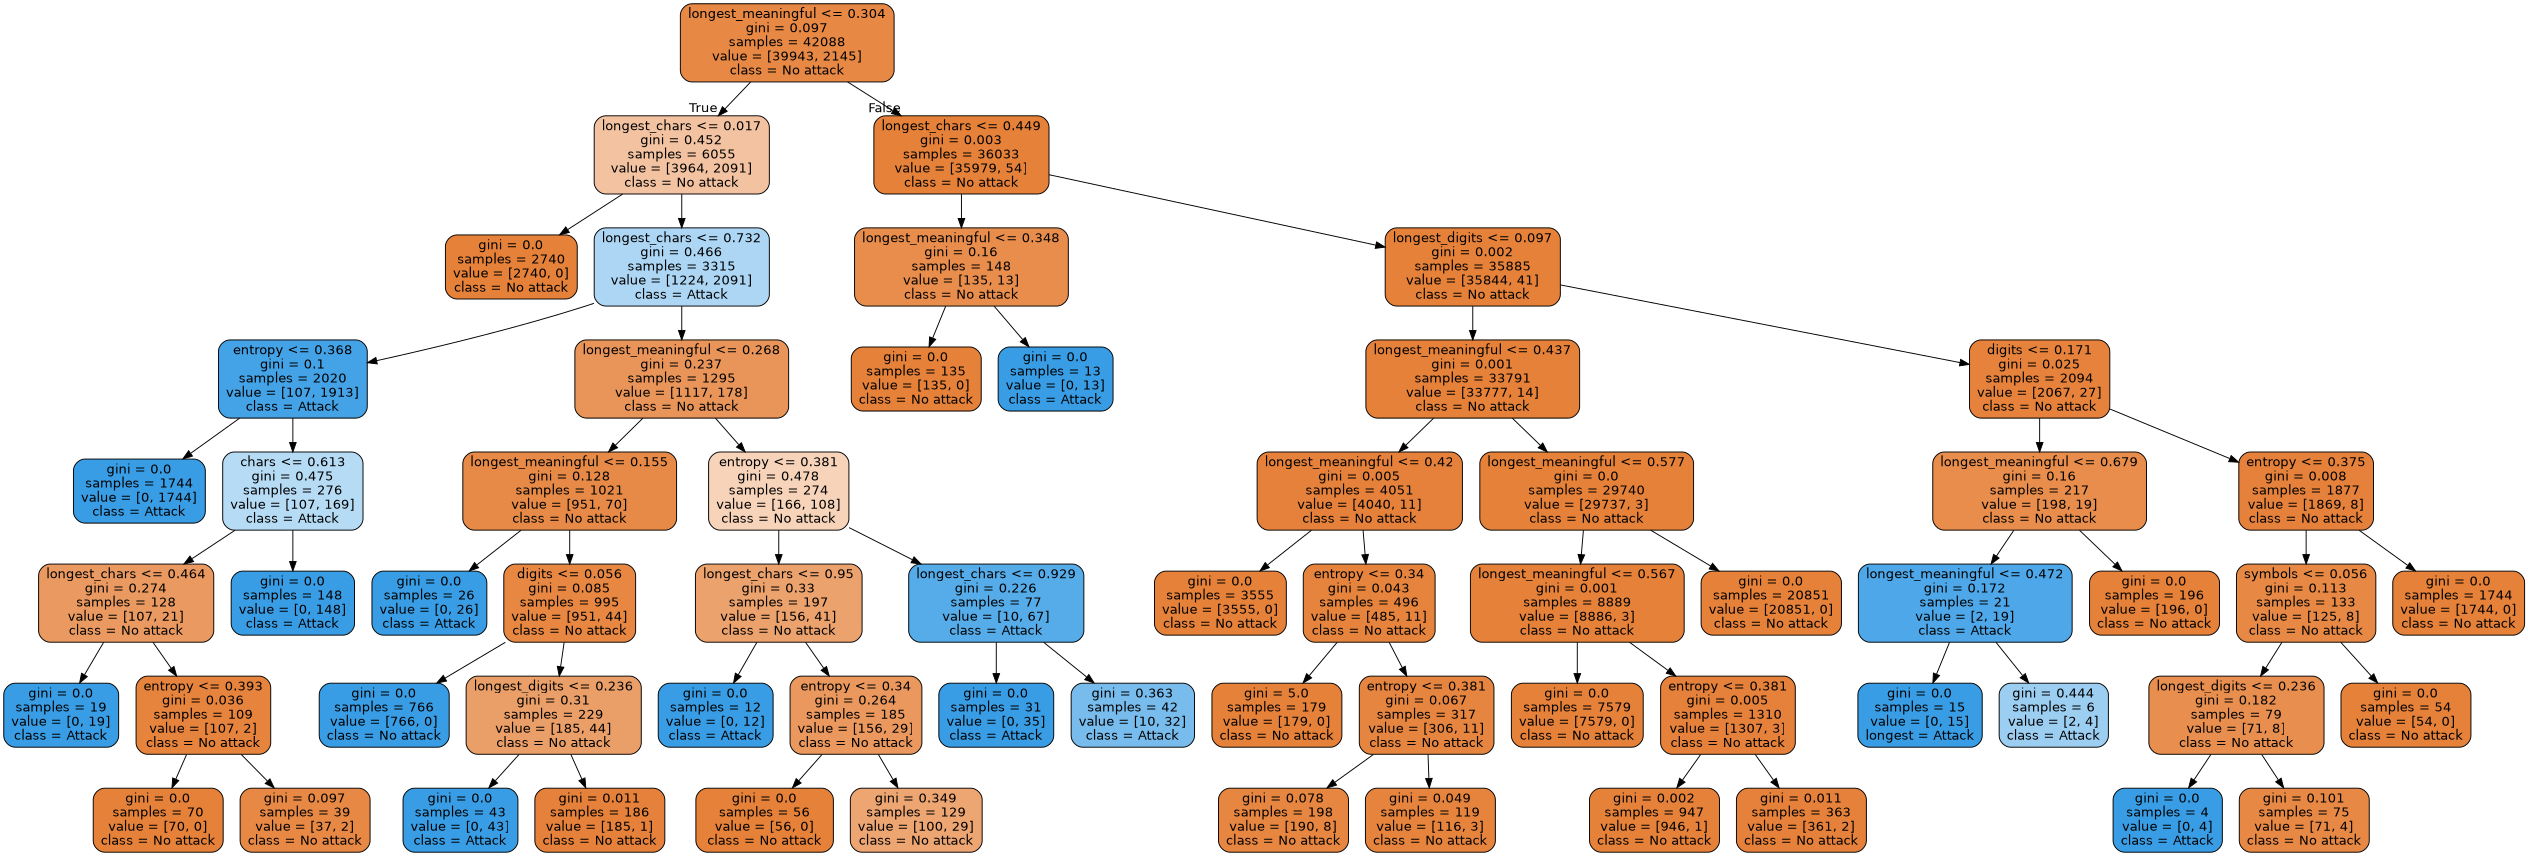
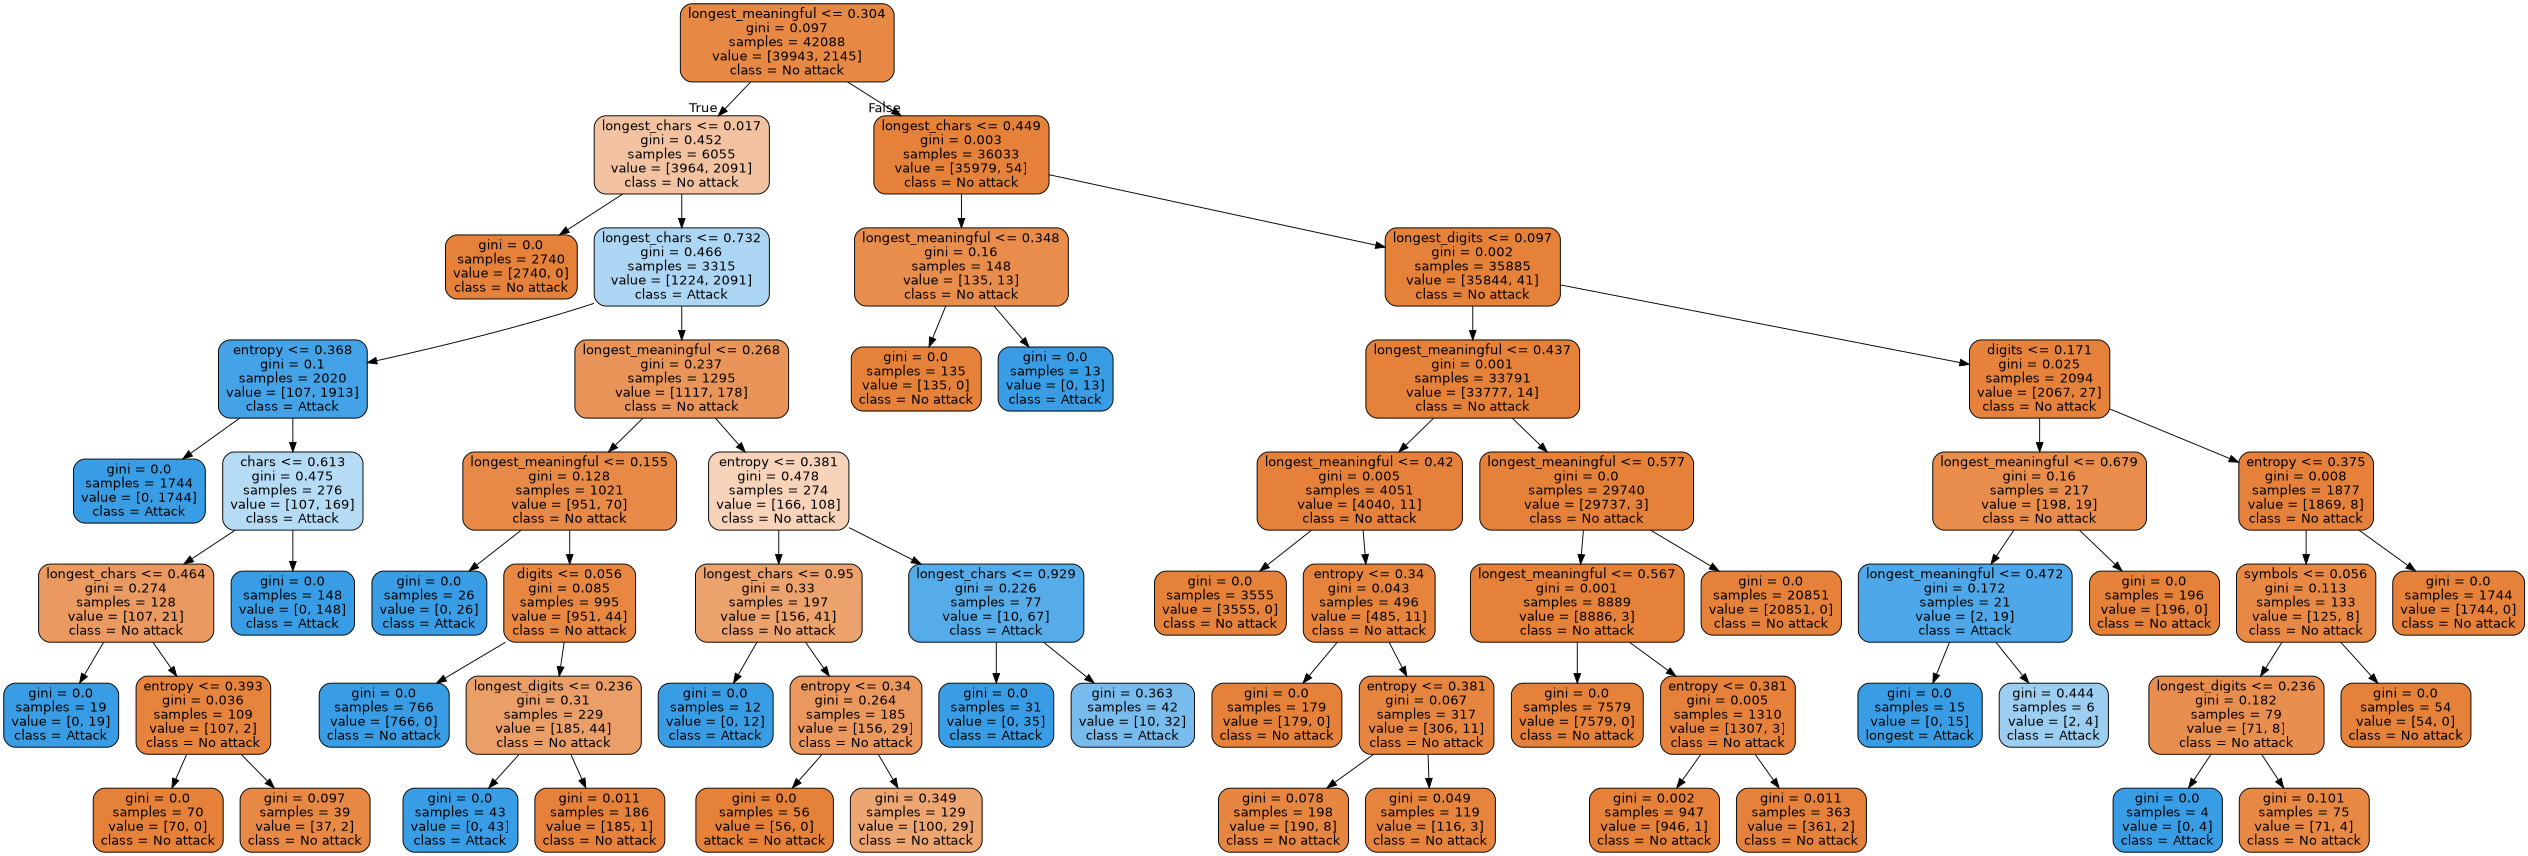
node "gini = 5.0 samples = 179 value = [179, 0] class = No attack": label "gini = 5.0 samples = 179 value = [179, 0] class = No attack" -> "gini = 0.0 samples = 179 value = [179, 0] class = No attack"
node "gini = 0.0 samples = 56 value = [56, 0] class = No attack": label "gini = 0.0 samples = 56 value = [56, 0] class = No attack" -> "gini = 0.0 samples = 56 value = [56, 0] attack = No attack"
